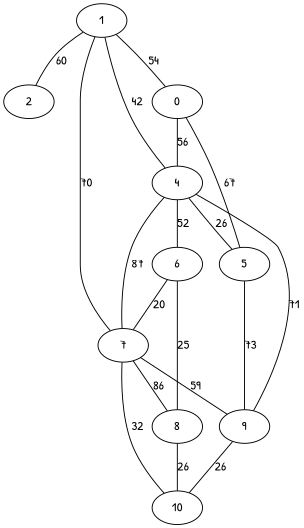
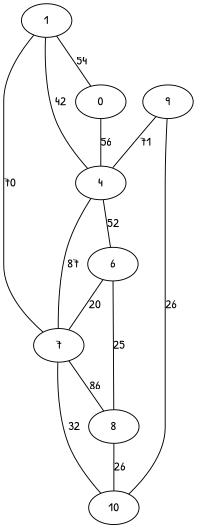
node "2": removed
node "5": removed
edge "7" -- "9": removed, label "59"
